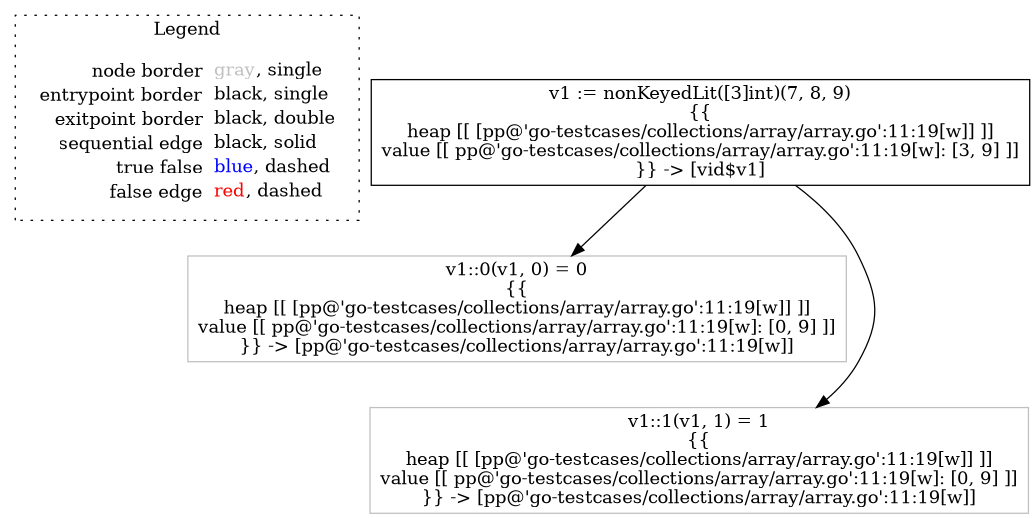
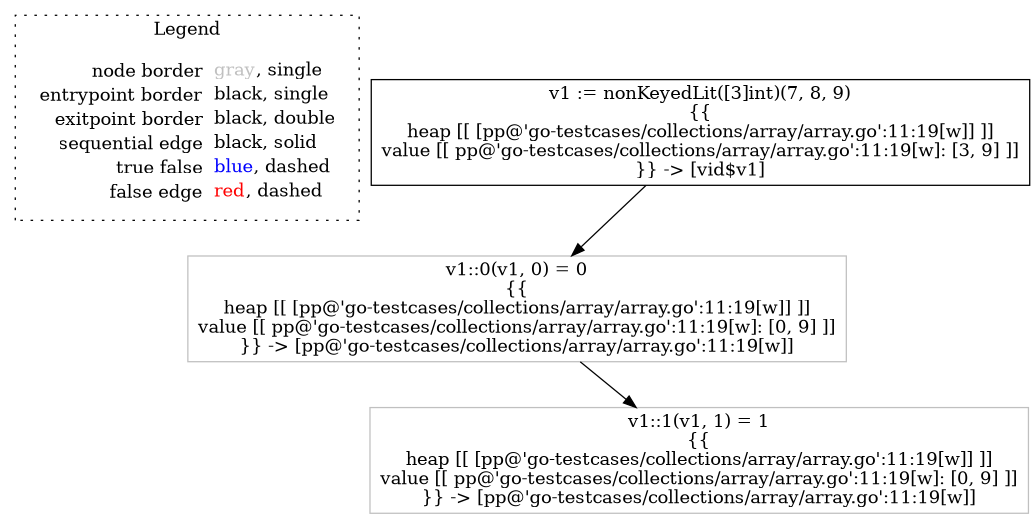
edge "v1 := nonKeyedLit([3]int)(7, 8, 9)" -> "v1::1(v1, 1) = 1": now "v1::0(v1, 0) = 0" -> "v1::1(v1, 1) = 1"
